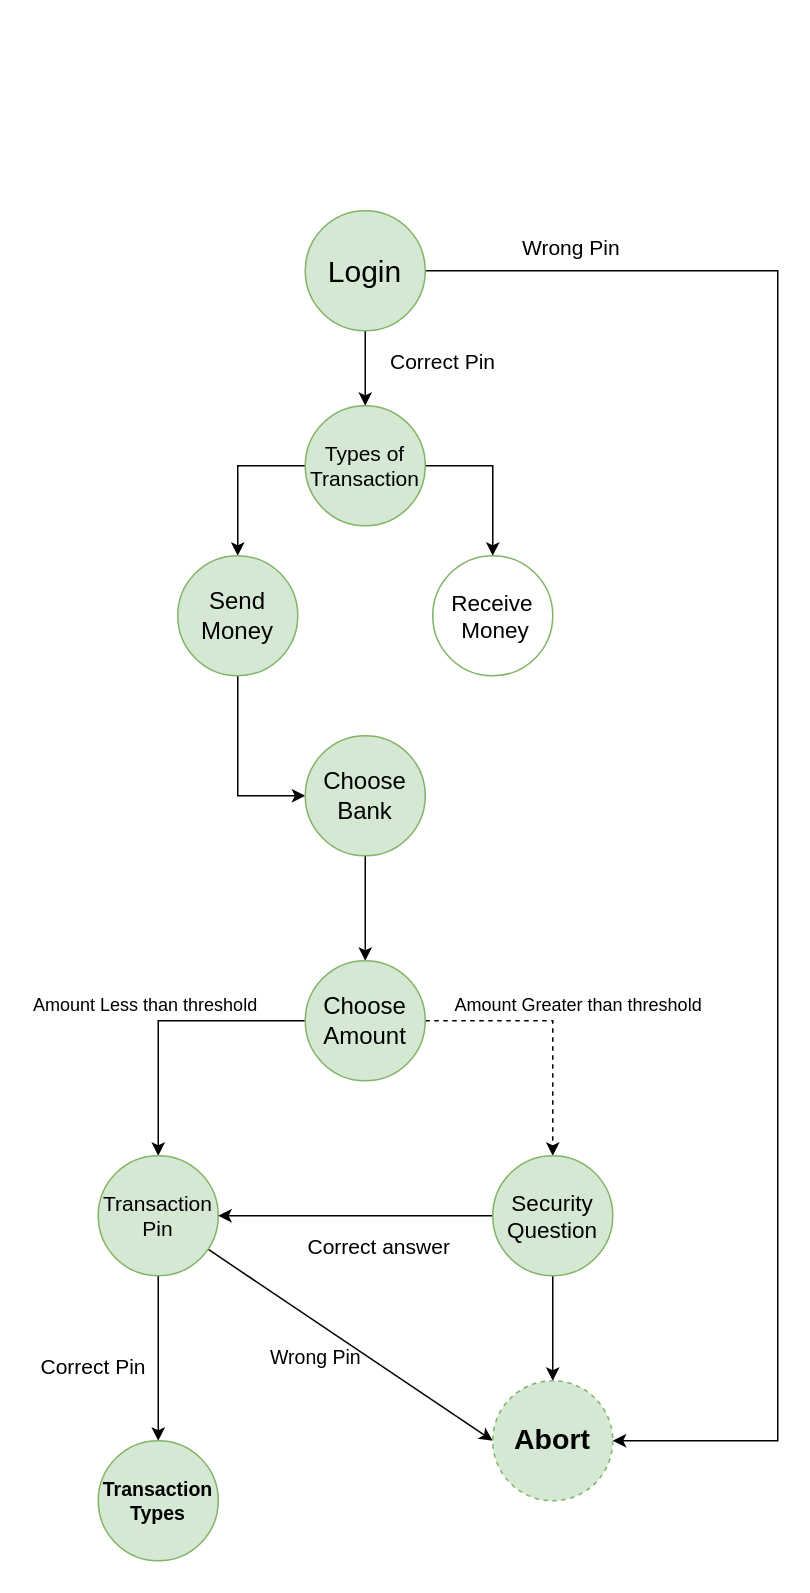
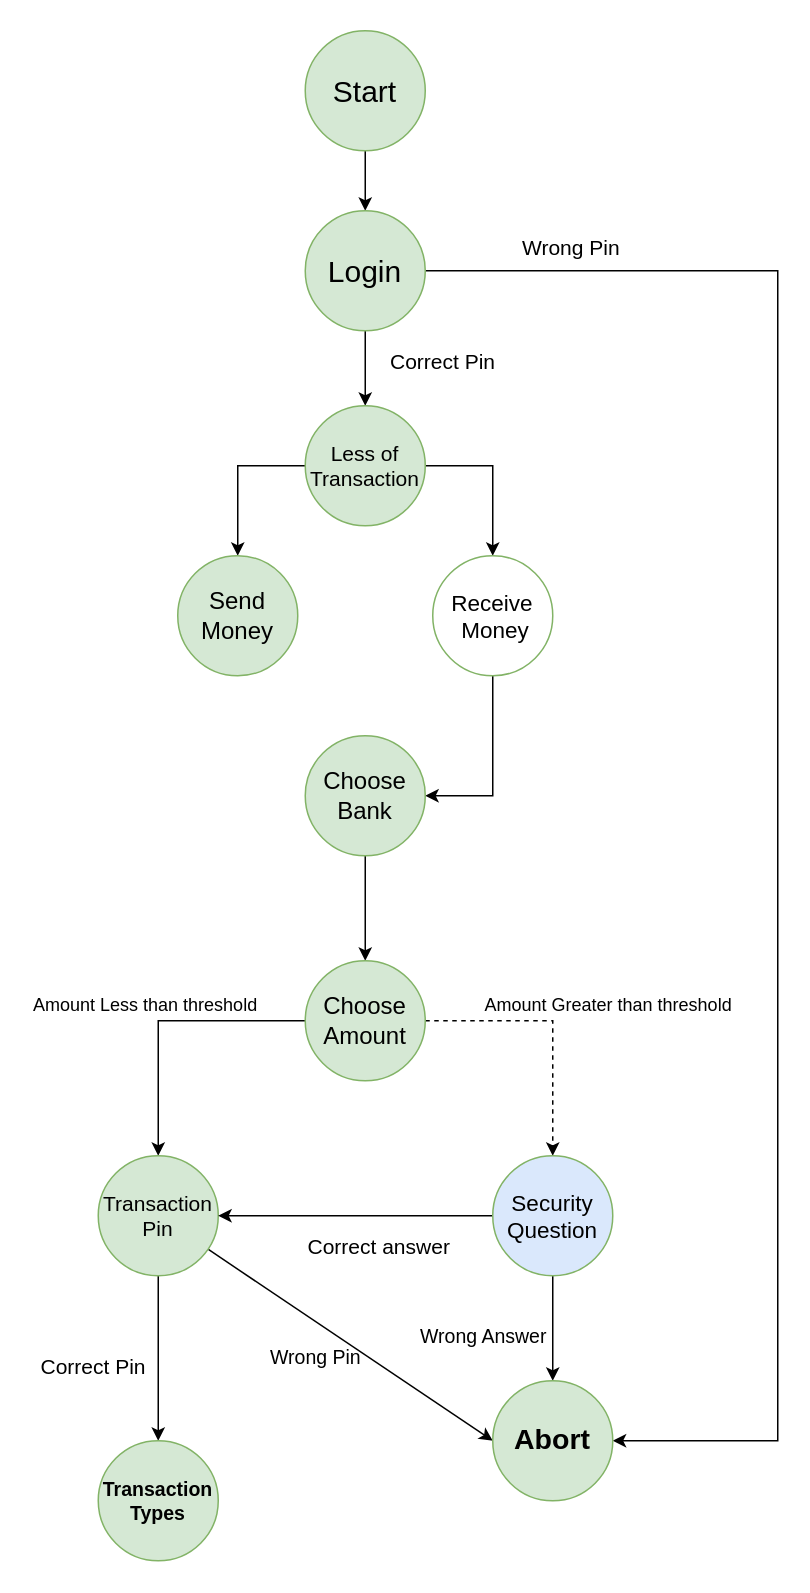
node "Start": added
edge "Start" -> "Login": added
node "Types of Transaction": label "Types of Transaction" -> "Less of Transaction"
edge "Send Money" -> "Choose Bank": removed
edge "Receive Money" -> "Choose Bank": added
node "Amount Greater than threshold": moved (587, 1006) -> (617, 1006)
node "Security Question": fillcolor #d5e8d4 -> #dae8fc
node "Wrong Answer": added
node "Abort": style dashed -> solid
